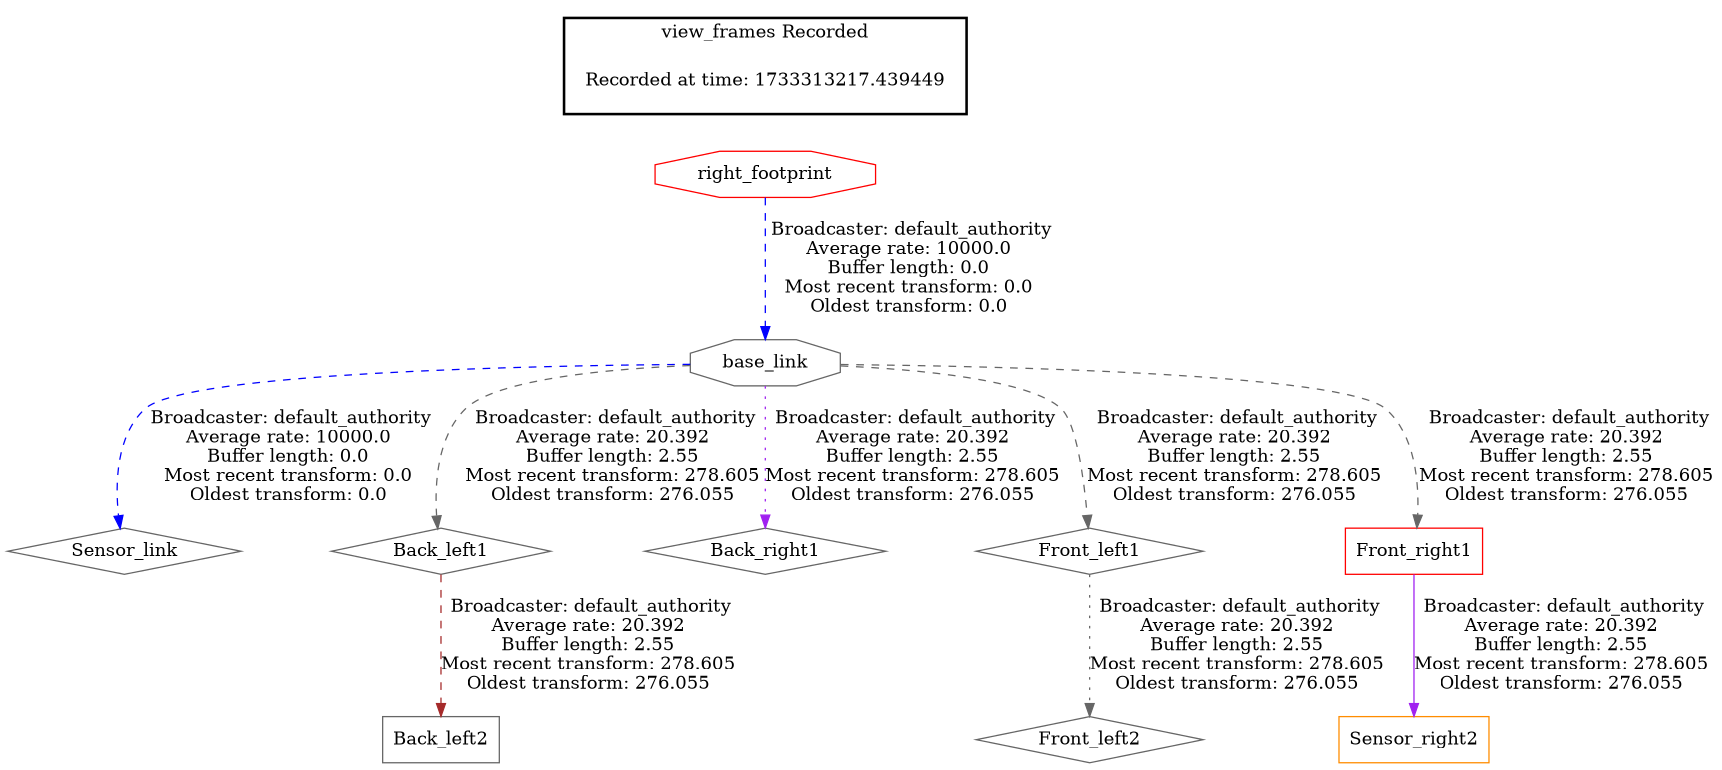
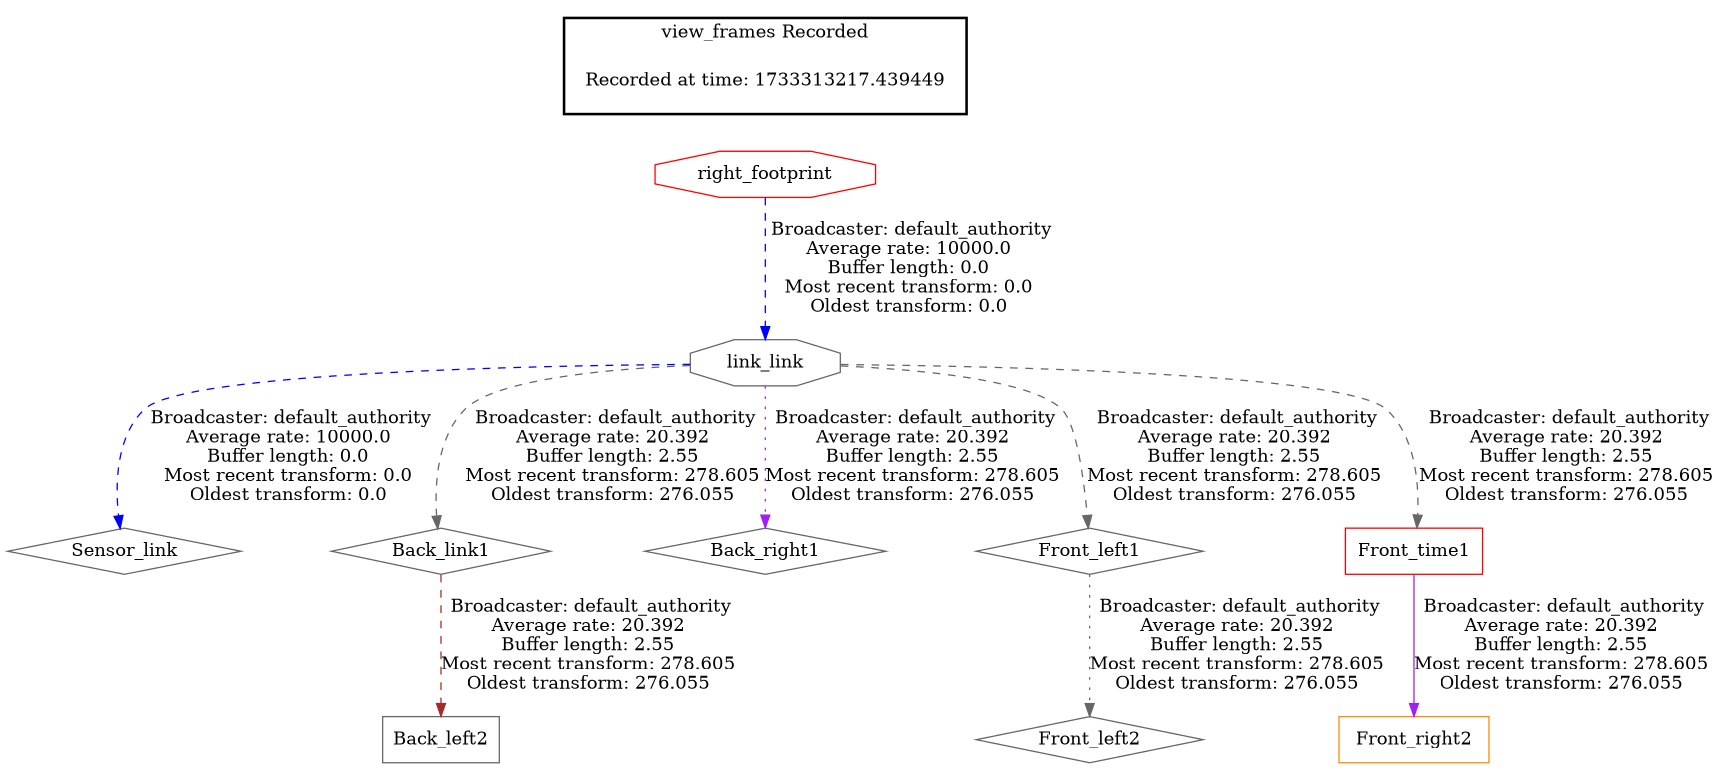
node "base_link": label "base_link" -> "link_link"
node "Back_left1": label "Back_left1" -> "Back_link1"
node "Front_right1": label "Front_right1" -> "Front_time1"
node "Sensor_right2": label "Sensor_right2" -> "Front_right2"
